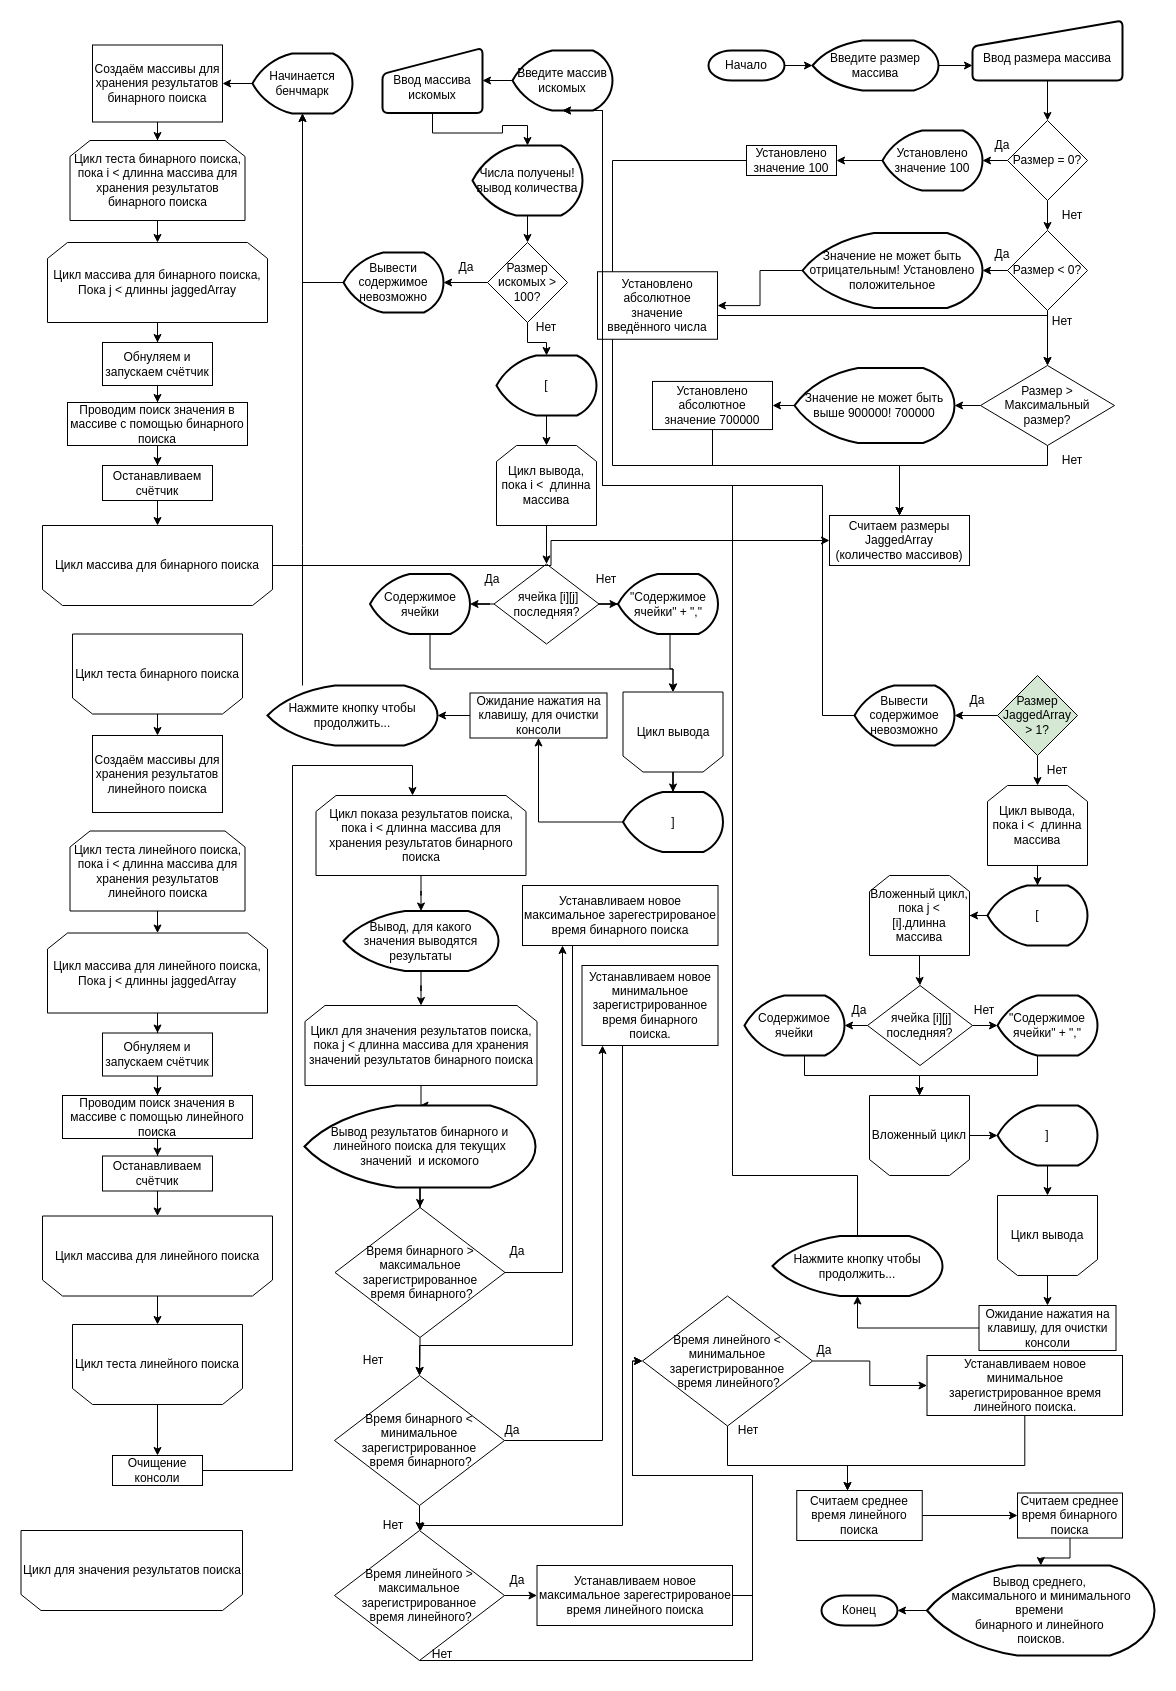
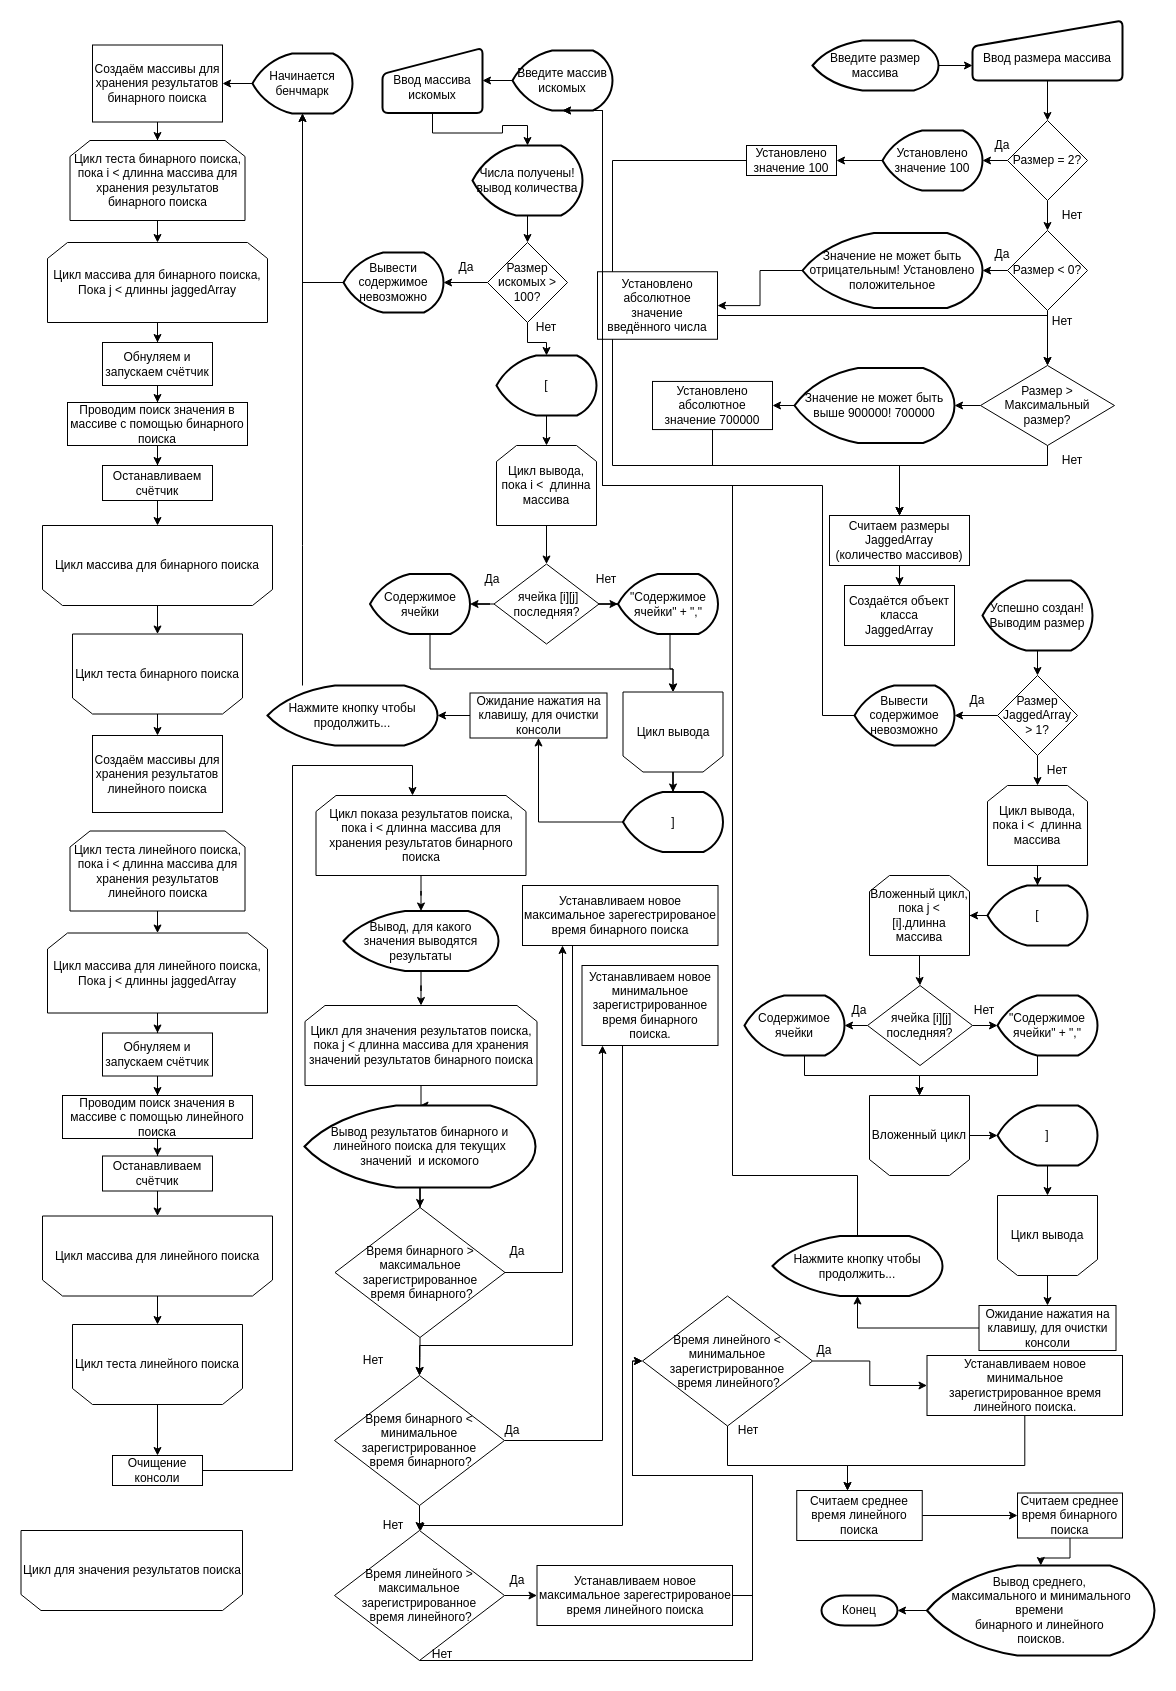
node "Начало": removed
edge "Начало" -> "Введите размер массива": removed
node "Размер = 0?": label "Размер = 0?" -> "Размер = 2?"
edge "Цикл массива для бинарного поиска" -> "Считаем размеры JaggedArray (количество массивов)": now "Цикл массива для бинарного поиска" -> "Цикл теста бинарного поиска"
edge "Считаем размеры JaggedArray (количество массивов)" -> "Создаётся объект класса JaggedArray": added
node "Создаётся объект класса JaggedArray": added
node "Успешно создан! Выводим размер": added
edge "Успешно создан! Выводим размер" -> "Размер JaggedArray > 1?": added
node "Размер JaggedArray > 1?": fillcolor #d5e8d4 -> #ffffff
